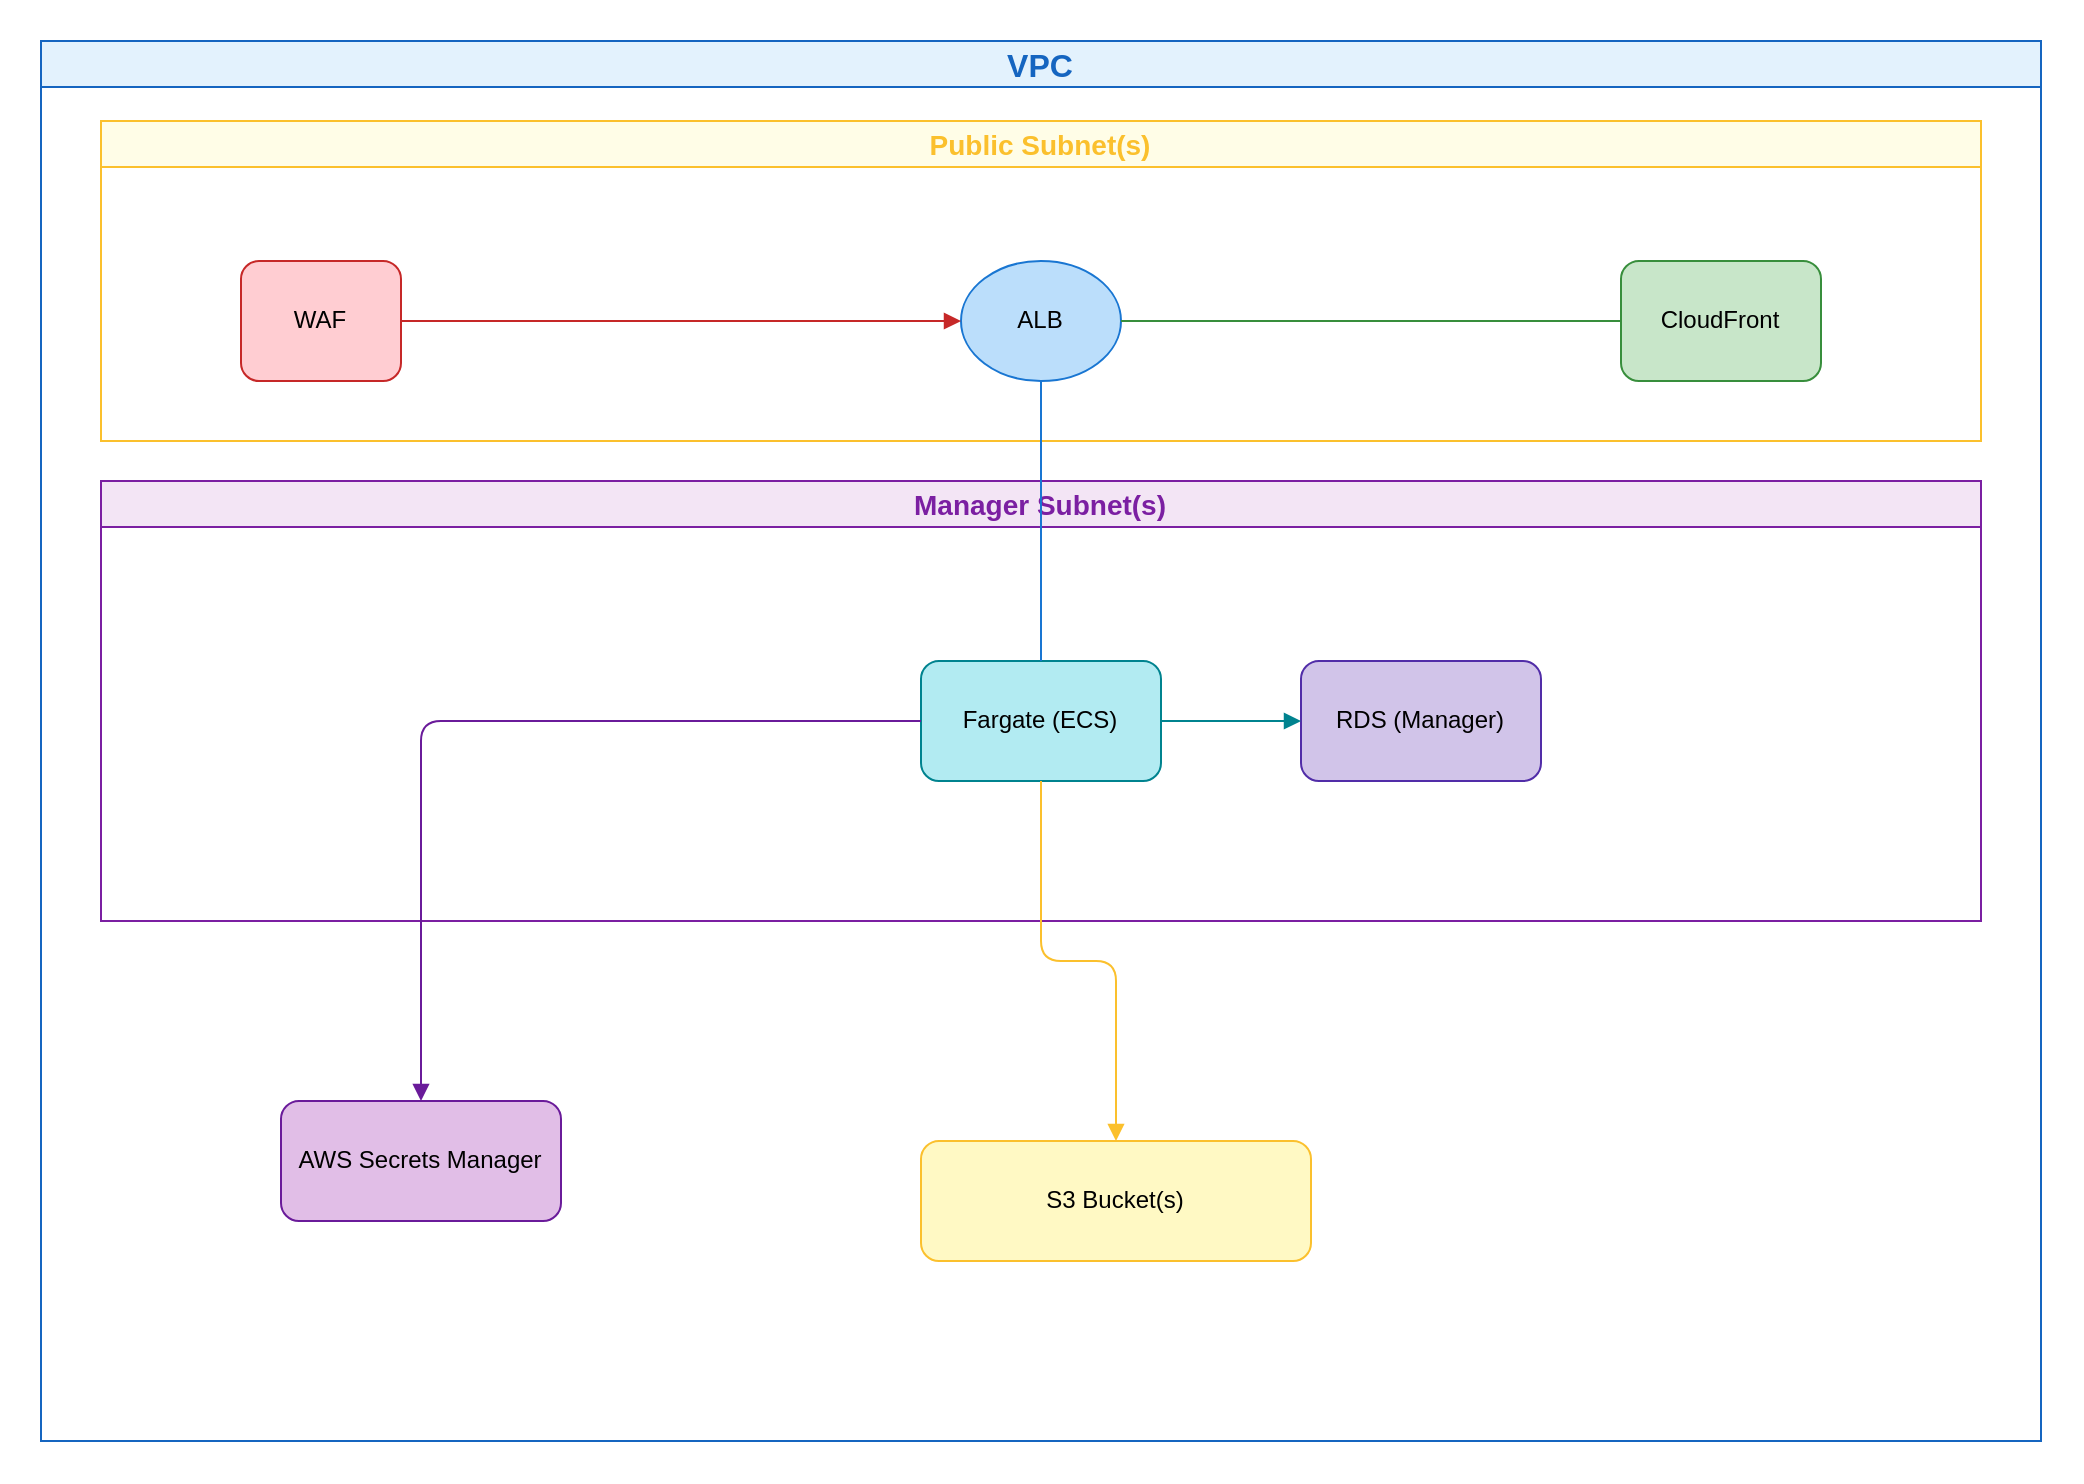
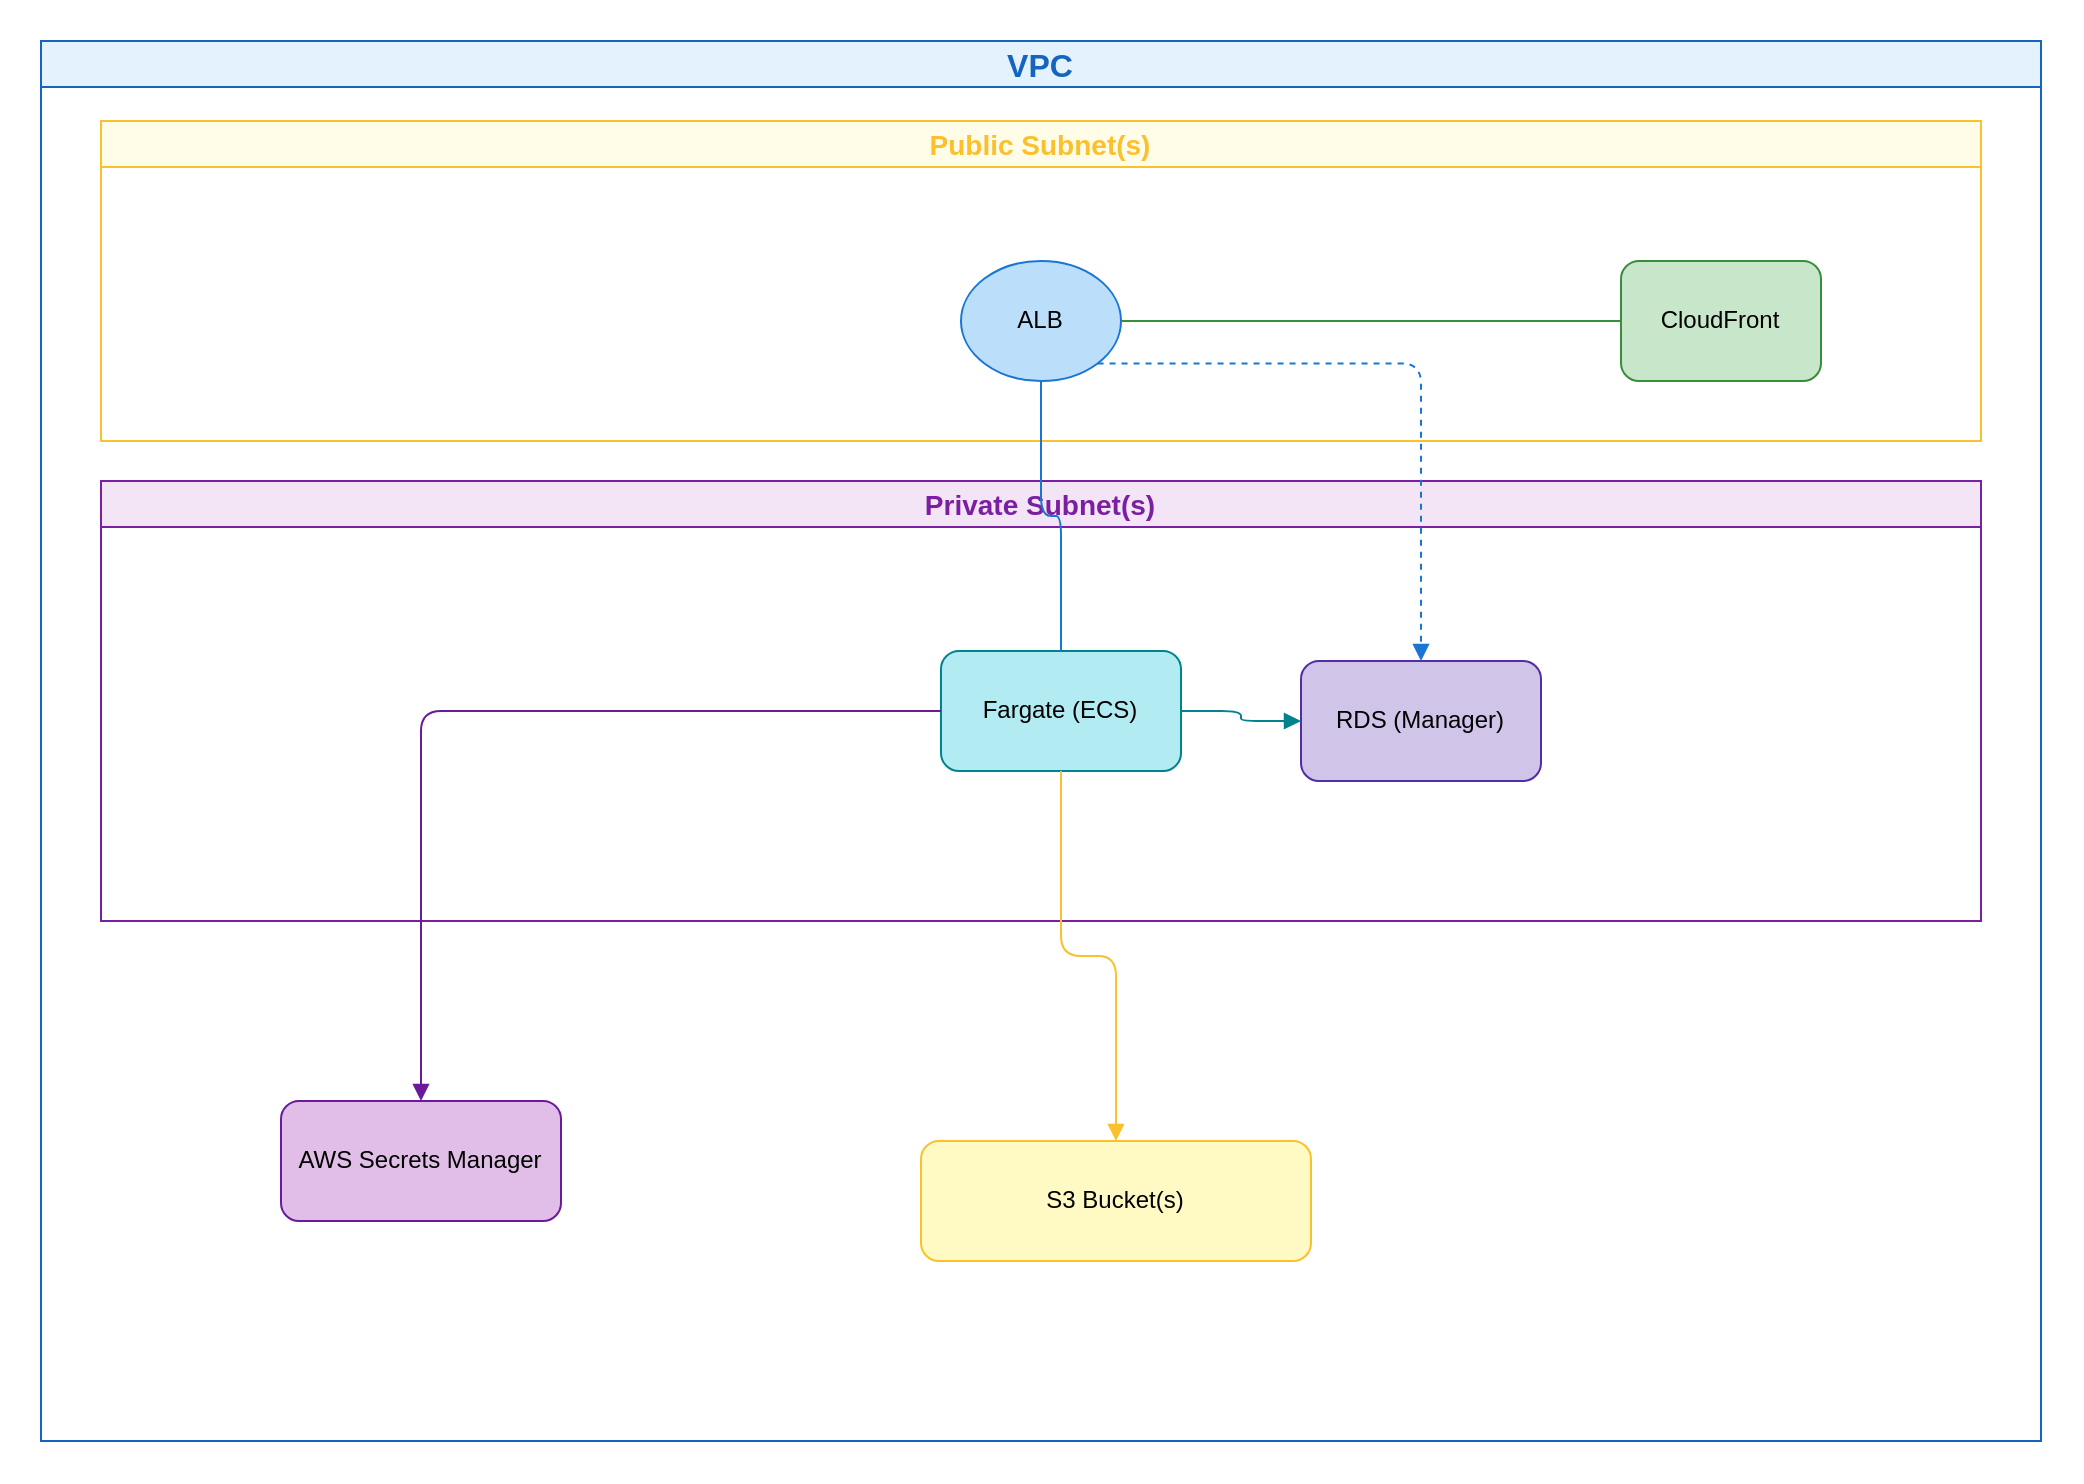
node "WAF": removed
edge "WAF" -> "ALB": removed
edge "ALB" -> "RDS (Manager)": added
node "Manager Subnet(s)": label "Manager Subnet(s)" -> "Private Subnet(s)"
node "Fargate (ECS)": moved (1041, 721) -> (1061, 711)
